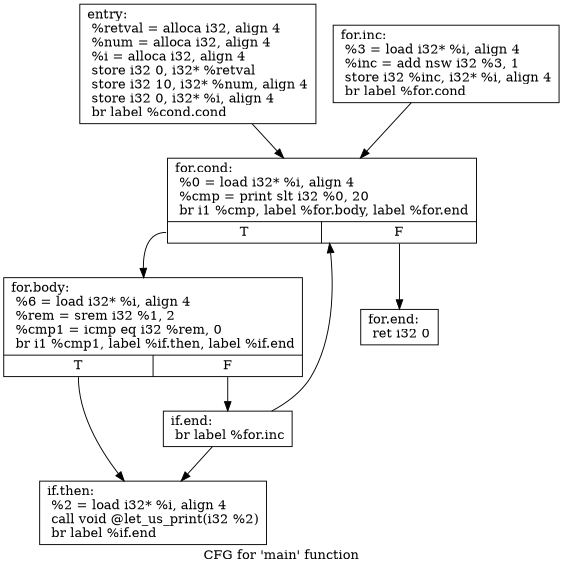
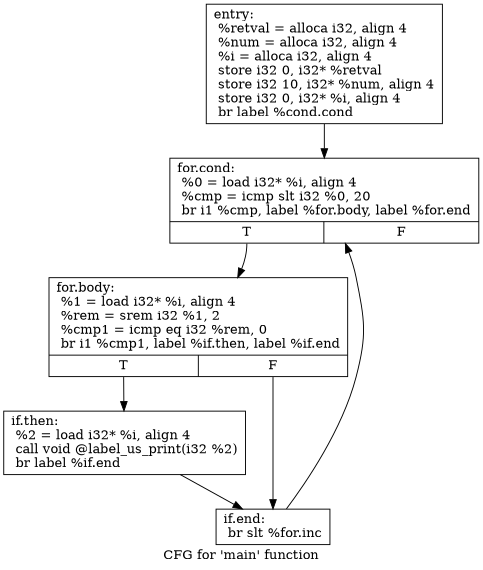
node "for.inc:": removed
node "for.cond:": text "%cmp = print slt i32 %0, 20" -> "%cmp = icmp slt i32 %0, 20"
node "for.body:": text "%6 = load i32* %i, align 4" -> "%1 = load i32* %i, align 4"
node "for.end:": removed
node "if.end:": text "br label %for.inc" -> "br slt %for.inc"
edge "if.end:" -> "if.then:": reversed
node "if.then:": text "call void @let_us_print(i32 %2)" -> "call void @label_us_print(i32 %2)"
